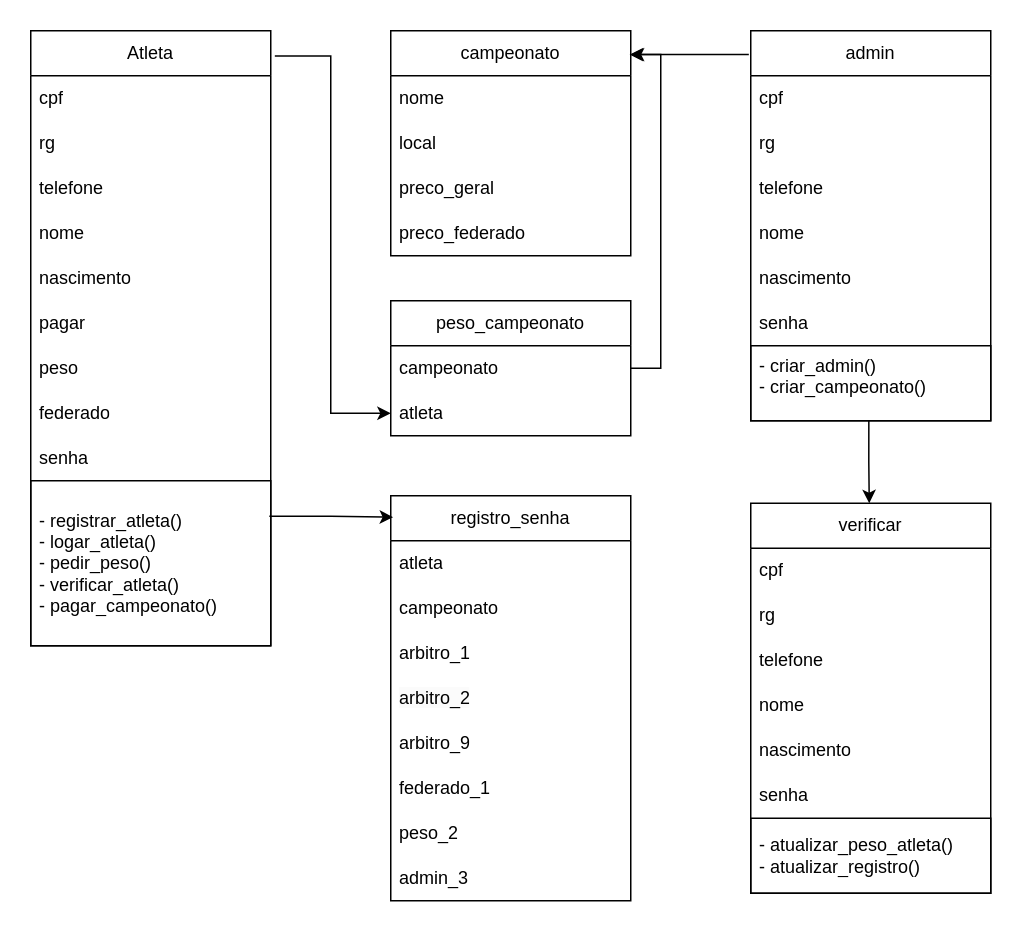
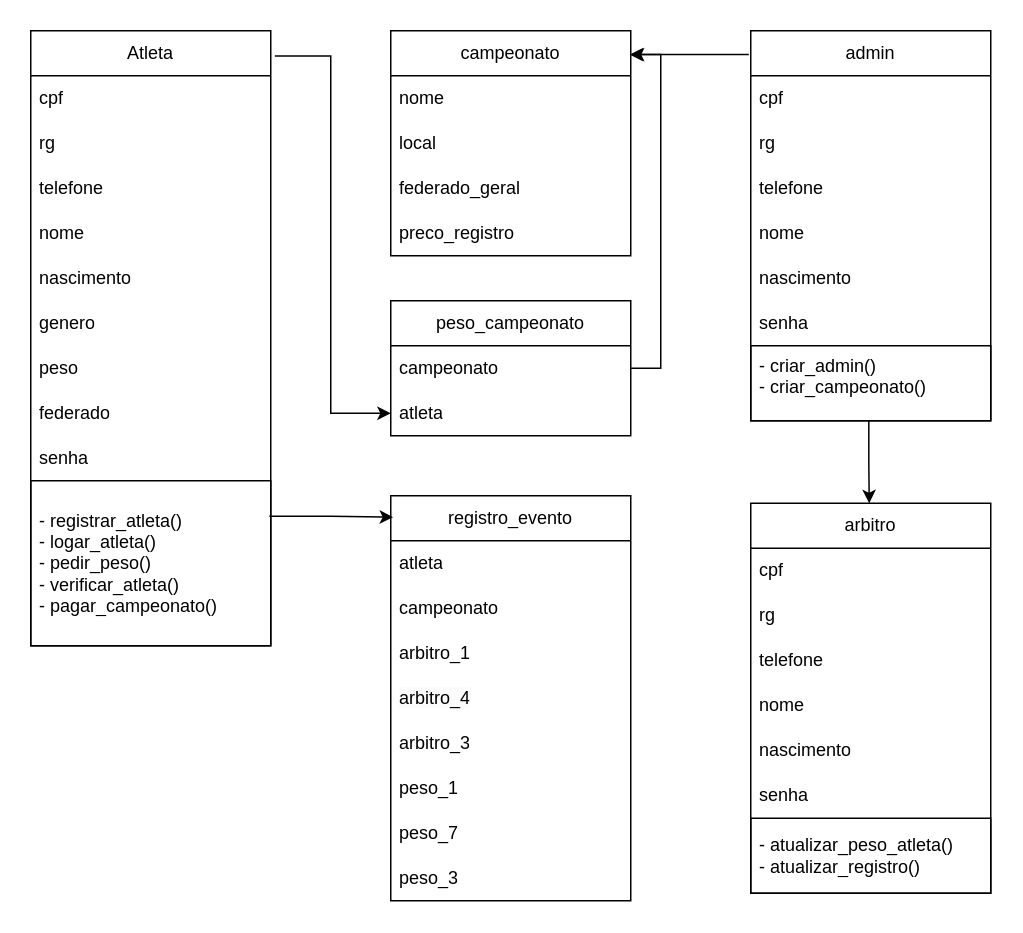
node "preco_geral": label "preco_geral" -> "federado_geral"
node "preco_federado": label "preco_federado" -> "preco_registro"
node "pagar": label "pagar" -> "genero"
node "registro_senha": label "registro_senha" -> "registro_evento"
node "verificar": label "verificar" -> "arbitro"
node "arbitro_2": label "arbitro_2" -> "arbitro_4"
node "arbitro_9": label "arbitro_9" -> "arbitro_3"
node "federado_1": label "federado_1" -> "peso_1"
node "peso_2": label "peso_2" -> "peso_7"
node "admin_3": label "admin_3" -> "peso_3"
